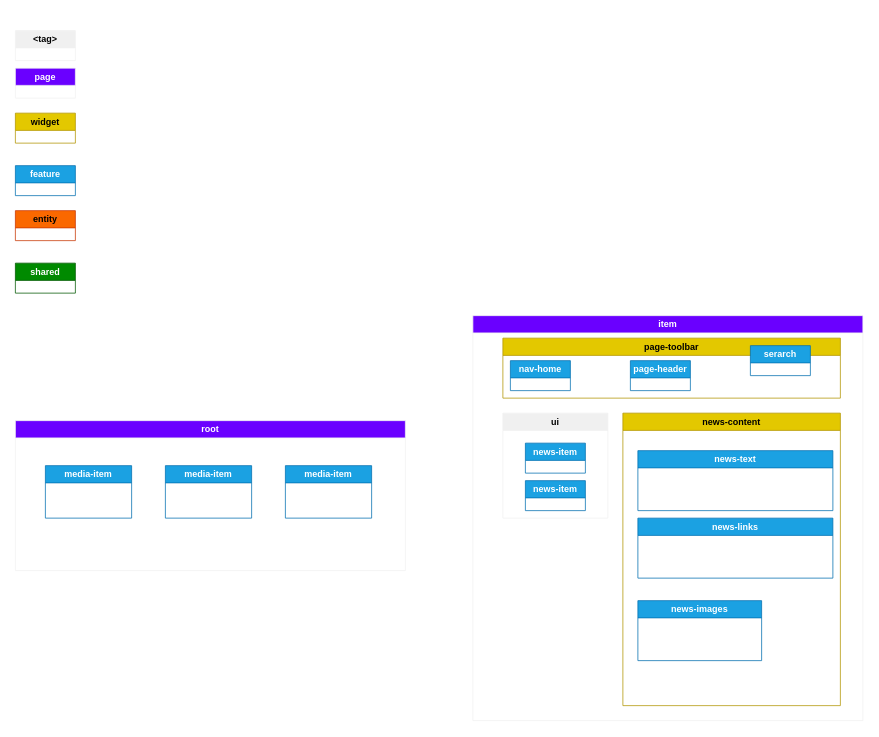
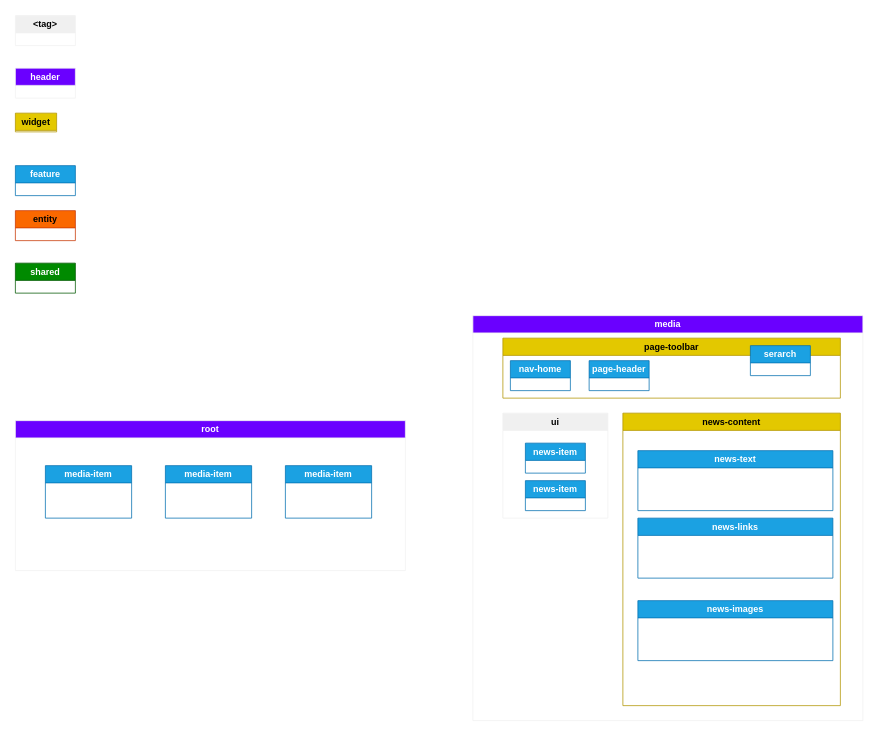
node "<tag>": moved (45, 45) -> (45, 30)
node "page": label "page" -> "header"
node "widget": size 60x30 -> 41x19
node "item": label "item" -> "media"
node "page-header": moved (660, 375) -> (619, 375)
node "news-images": size 124x60 -> 195x60
